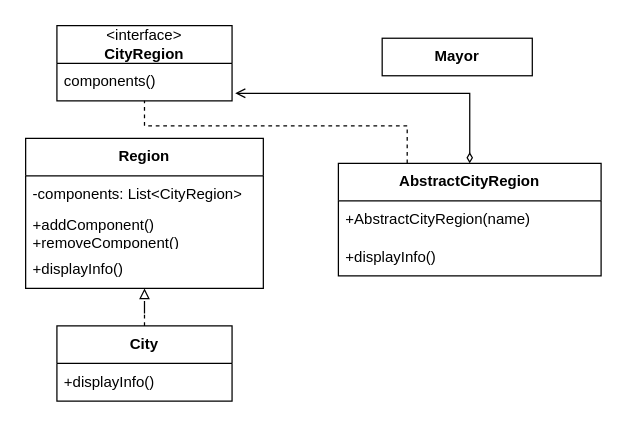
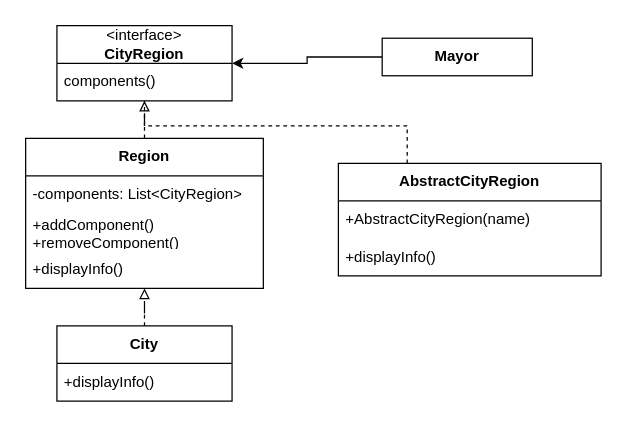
edge "Mayor" -> "<interface> CityRegion": added
edge "components()" -- "AbstractCityRegion": removed
edge "Region" -> "<interface> CityRegion": added
